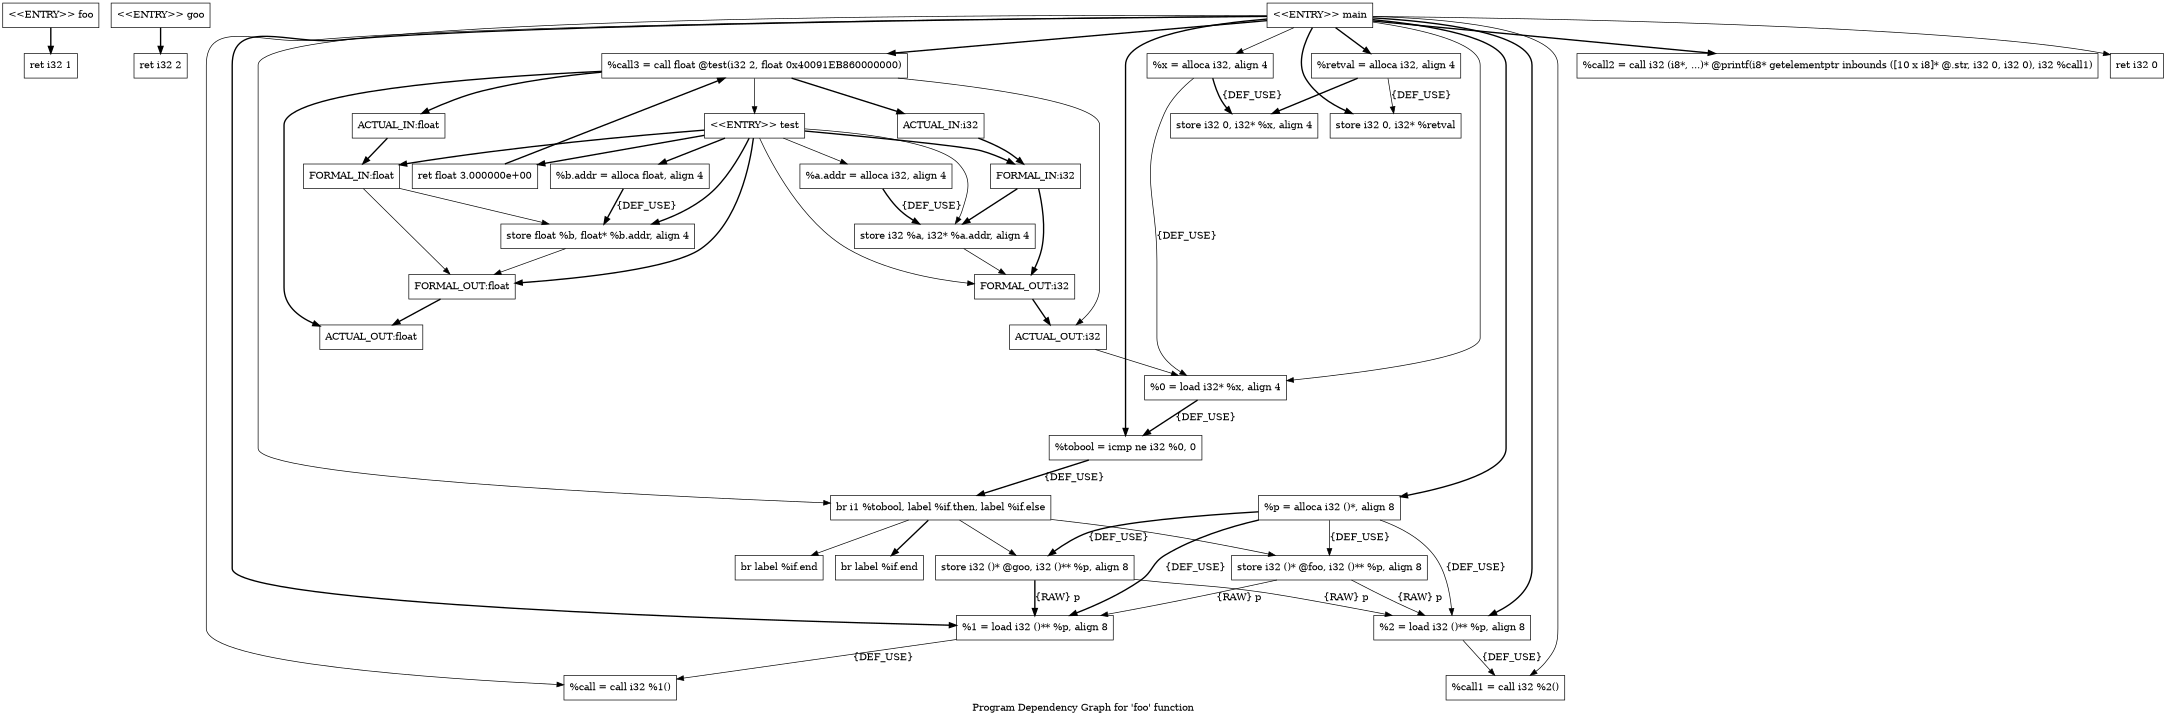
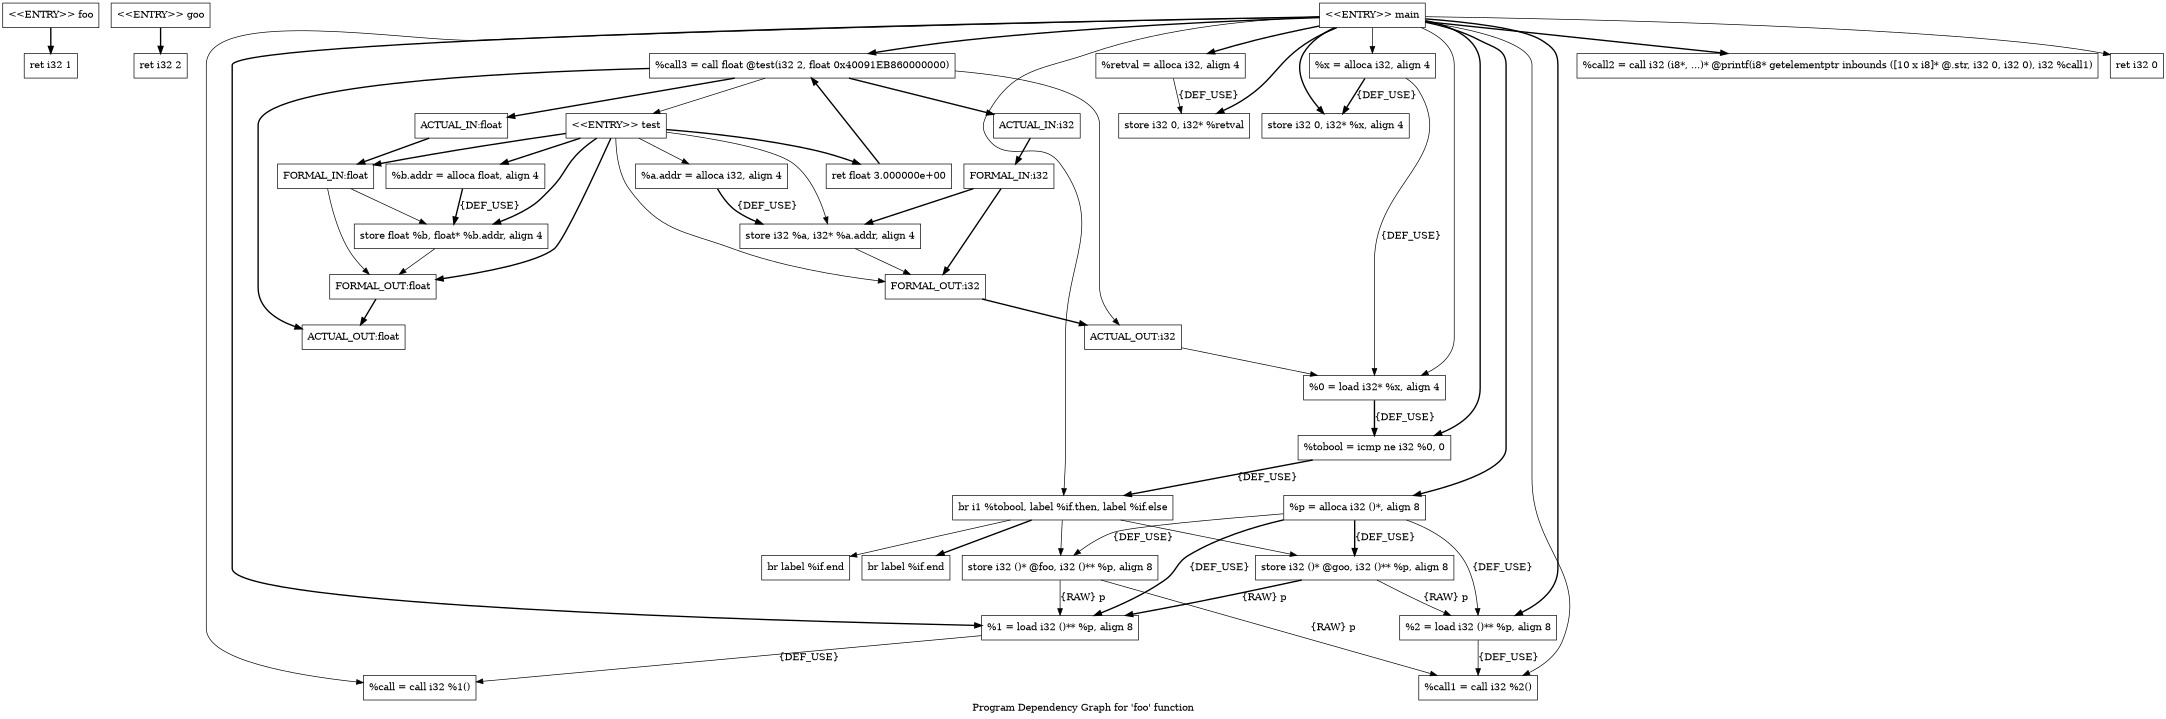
edge "%retval = alloca i32, align 4" -> "store i32 0, i32* %x, align 4": now "<<ENTRY>> main" -> "store i32 0, i32* %x, align 4"
edge "<<ENTRY>> test" -> "FORMAL_IN:i32": removed
edge "store i32 ()* @foo, i32 ()** %p, align 8" -> "%2 = load i32 ()** %p, align 8": now "store i32 ()* @foo, i32 ()** %p, align 8" -> "%call1 = call i32 %2()"
